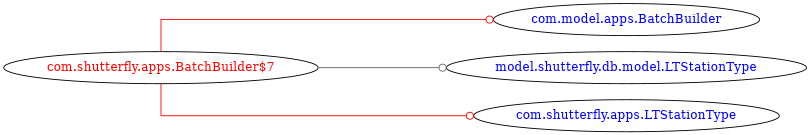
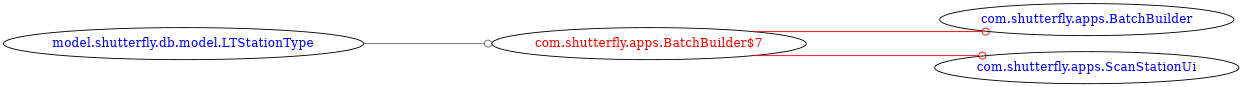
node "com.model.apps.BatchBuilder": label "com.model.apps.BatchBuilder" -> "com.shutterfly.apps.BatchBuilder"
edge "com.shutterfly.apps.BatchBuilder$7" -> "model.shutterfly.db.model.LTStationType": reversed
node "com.shutterfly.apps.LTStationType": label "com.shutterfly.apps.LTStationType" -> "com.shutterfly.apps.ScanStationUi"
